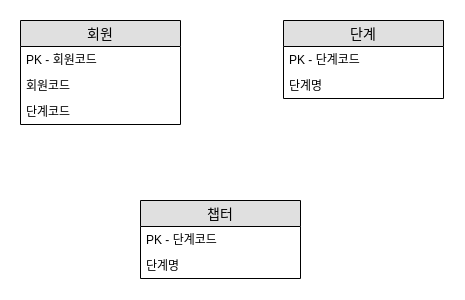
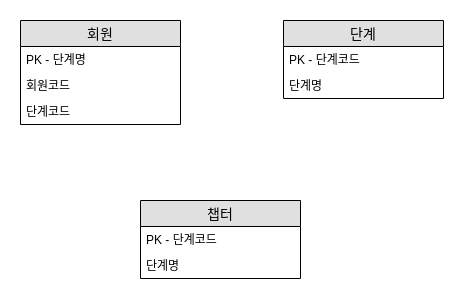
node "PK - 회원코드": label "PK - 회원코드" -> "PK - 단계명"
